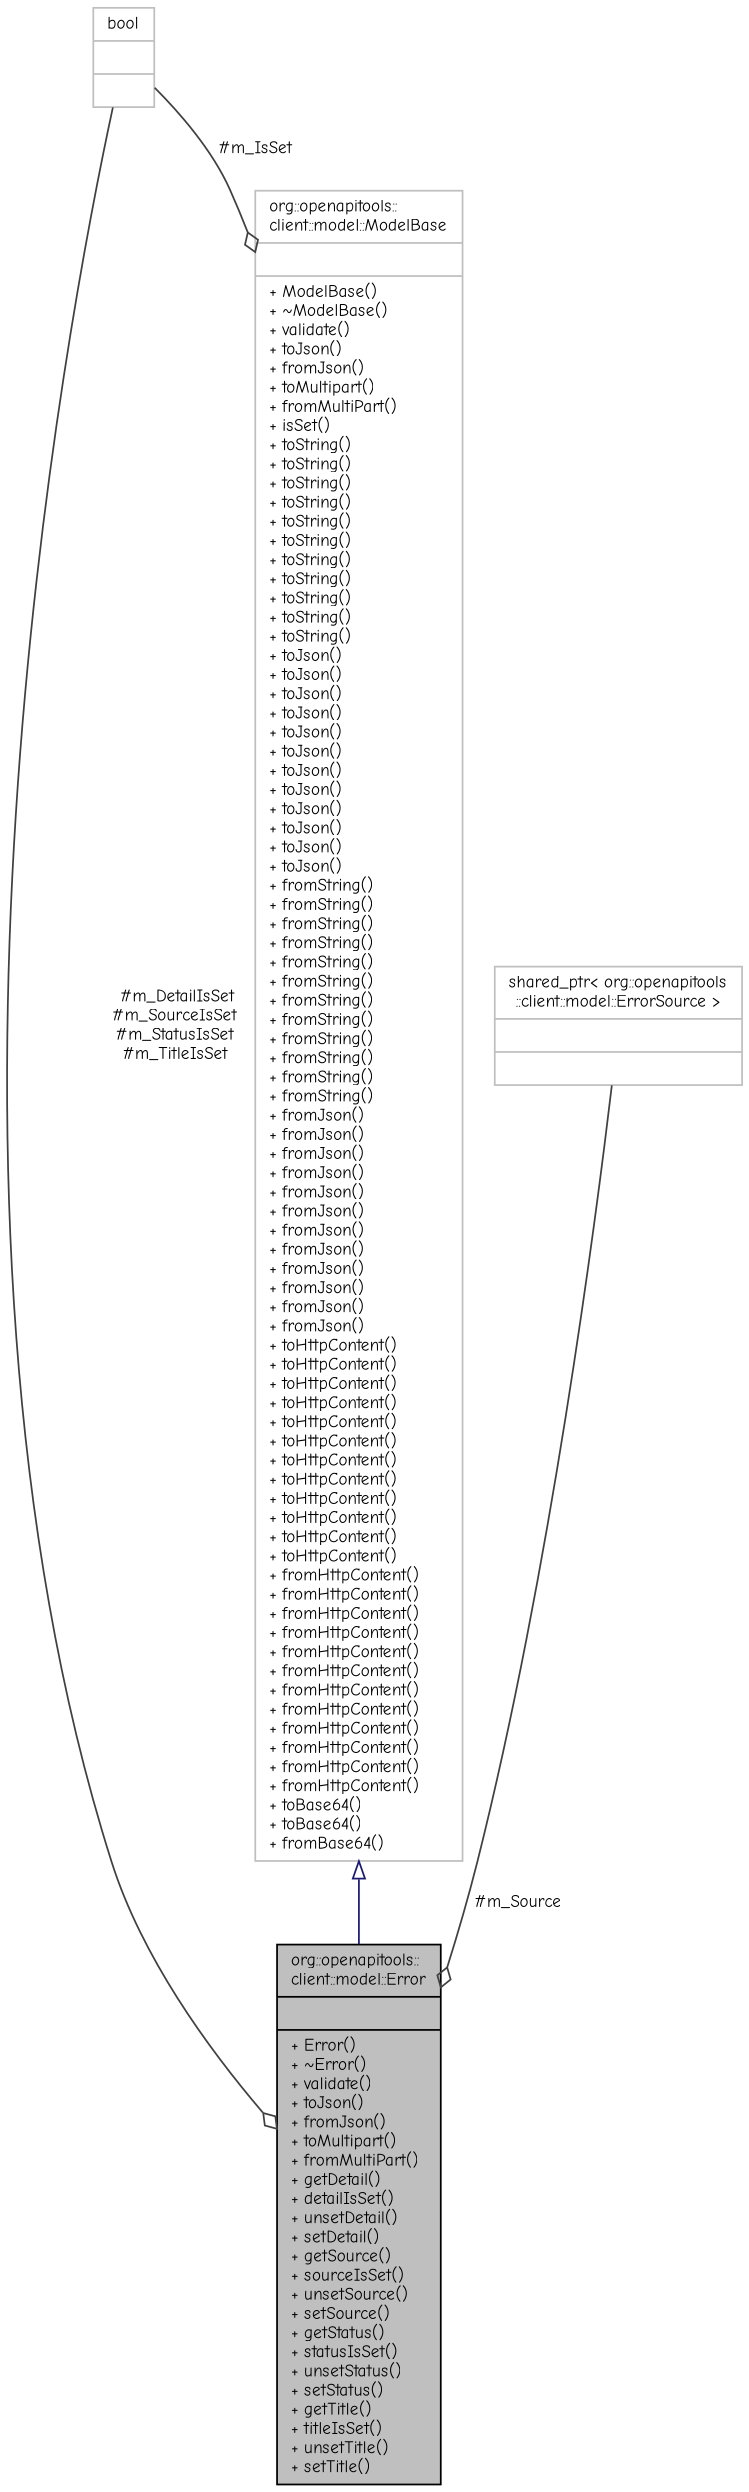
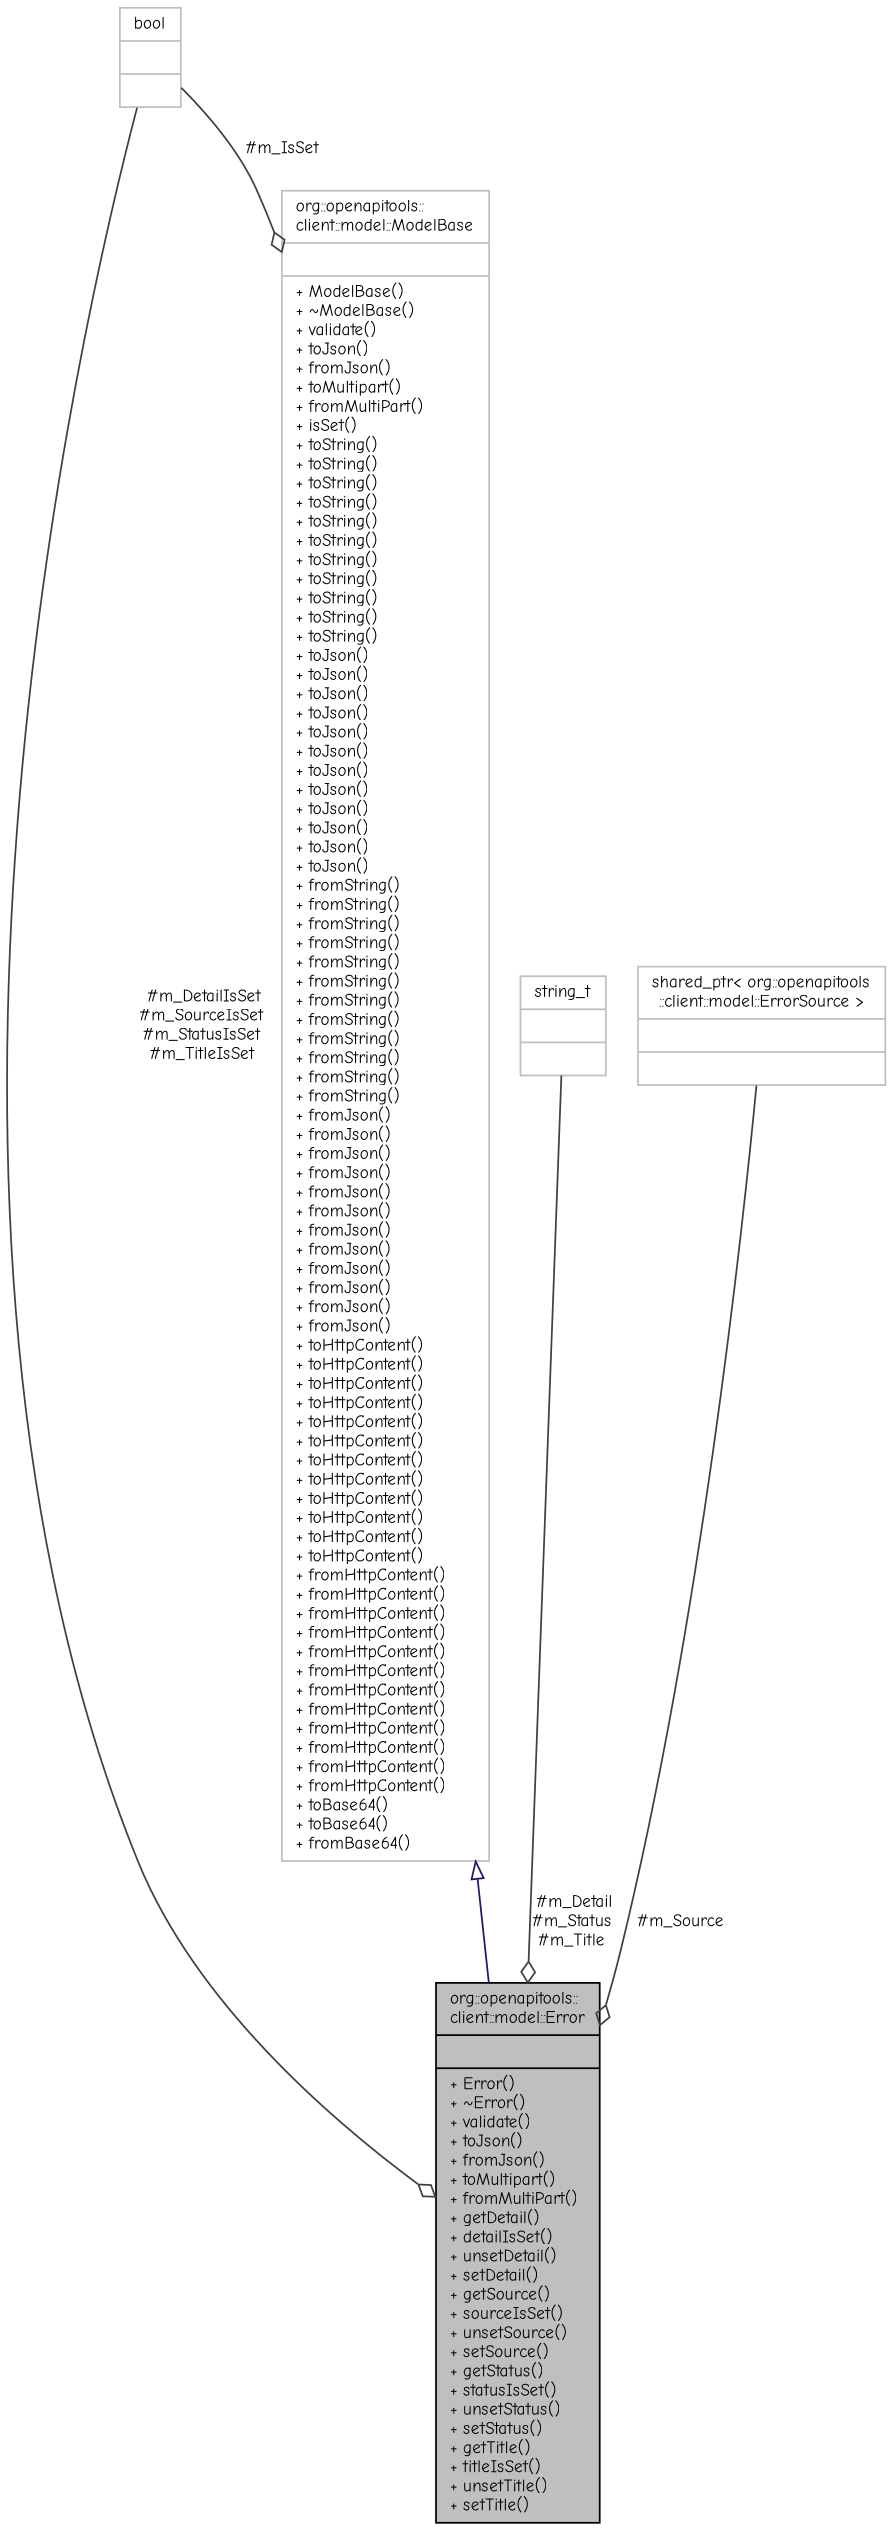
node "string_t": added
